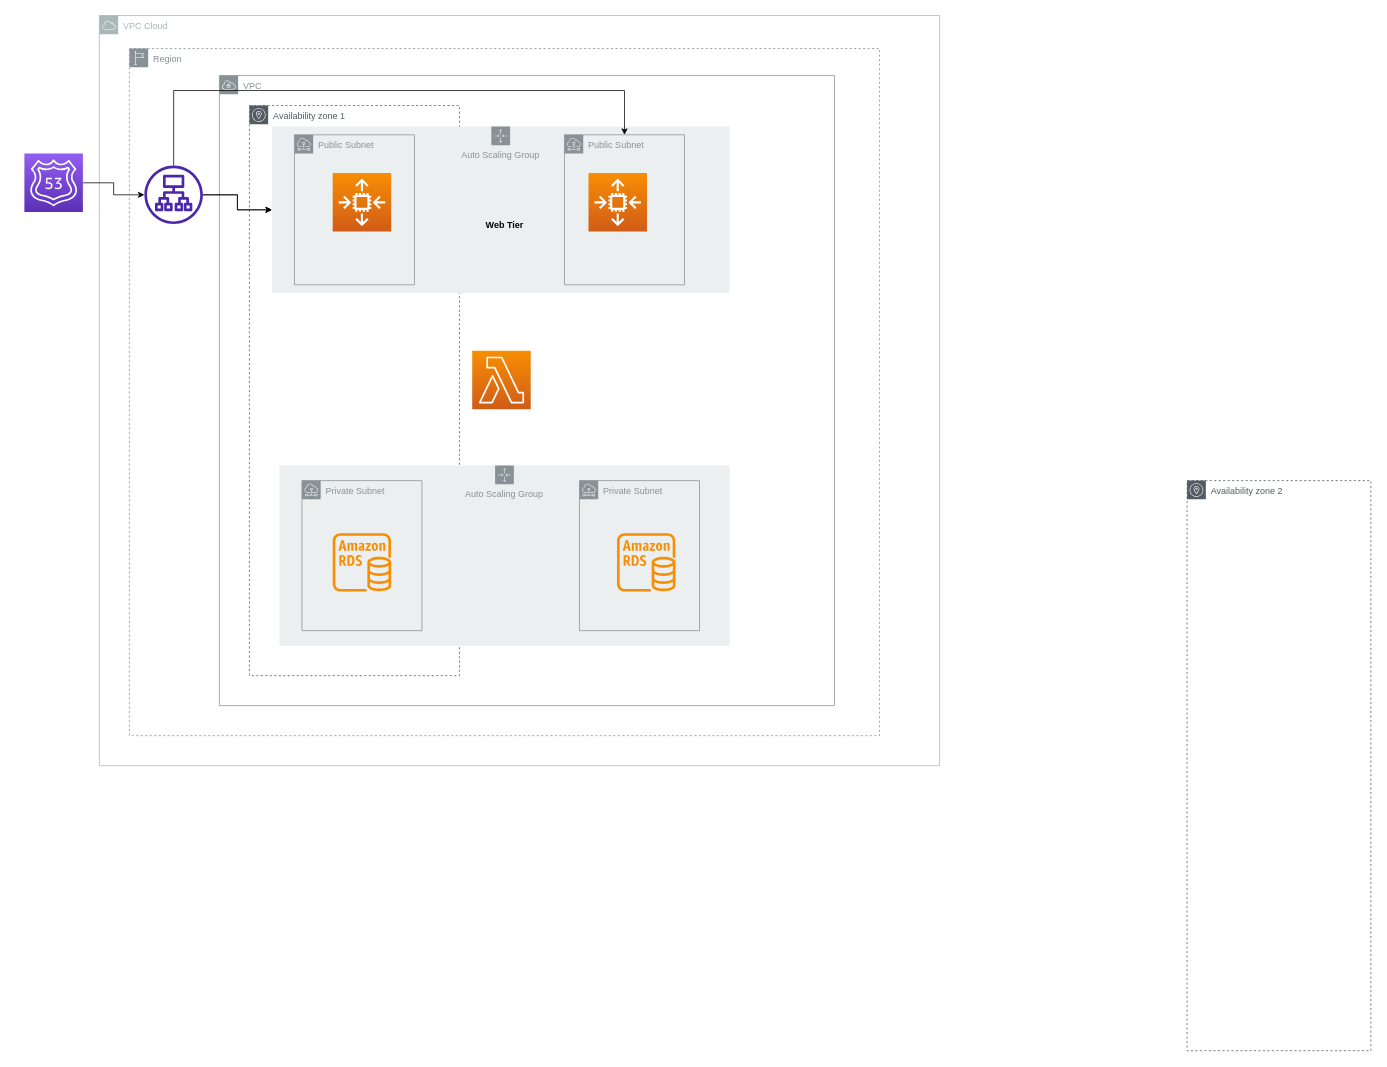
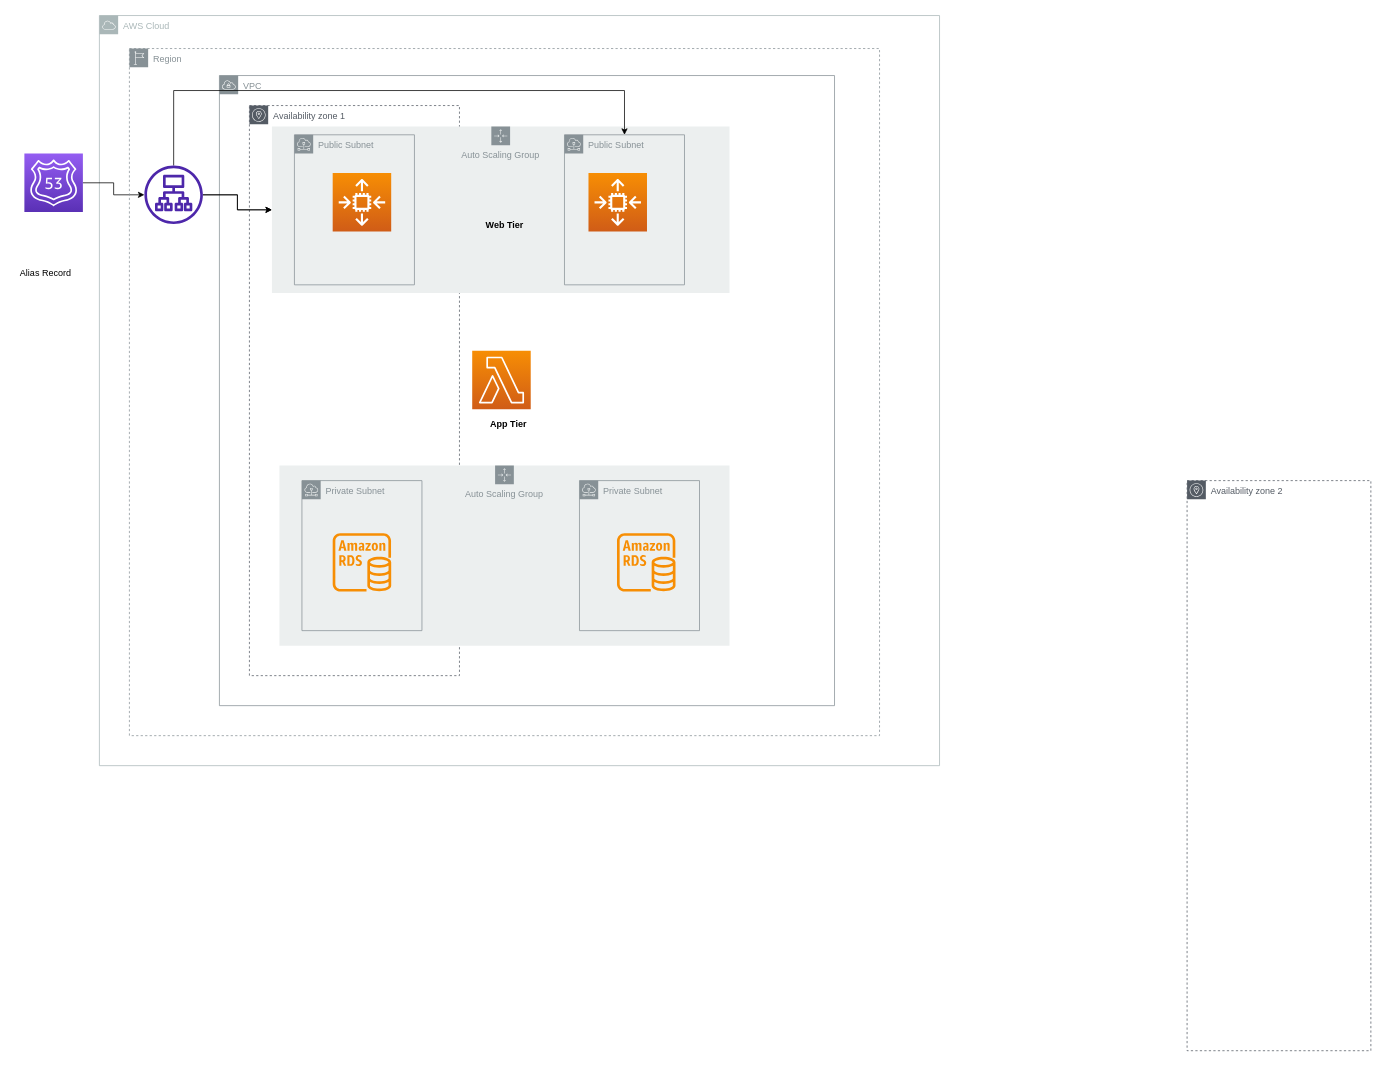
node "VPC Cloud": label "VPC Cloud" -> "AWS Cloud"
node "Alias Record": added
node "App Tier": added
